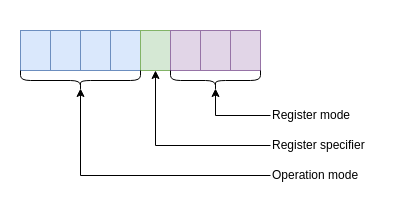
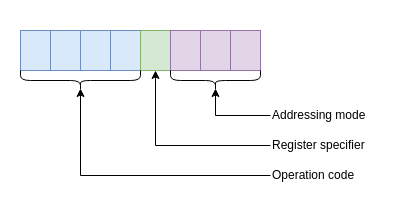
node "Register mode": label "Register mode" -> "Addressing mode"
node "Operation mode": label "Operation mode" -> "Operation code"
